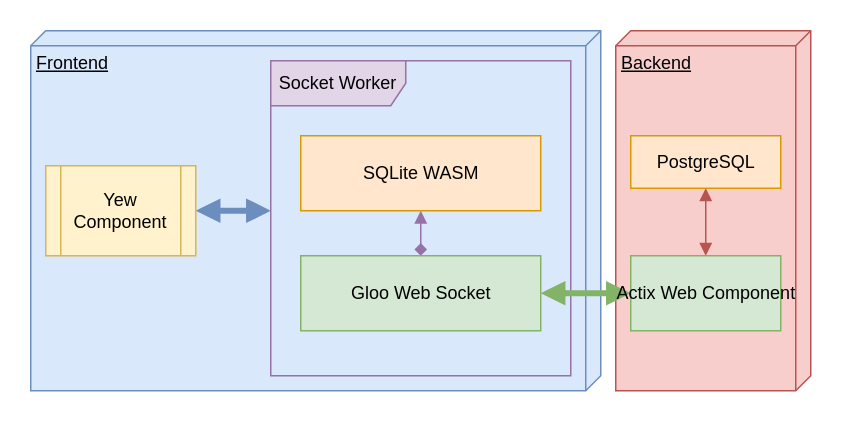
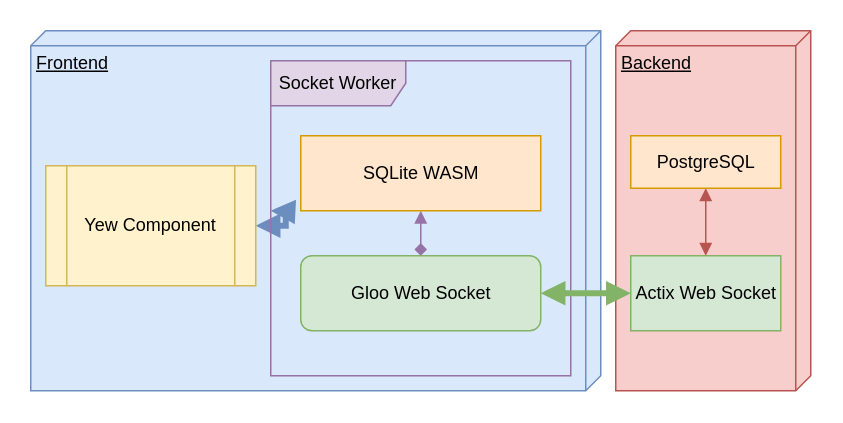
node "Yew Component": size 150x90 -> 210x120
node "Gloo Web Socket": shape rectangle -> rounded rectangle
node "Actix Web Component": label "Actix Web Component" -> "Actix Web Socket"
